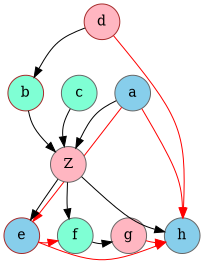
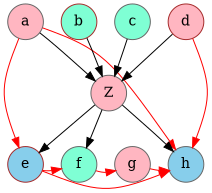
edge "d" -> "b": now "d" -> "Z"
node "a": fillcolor skyblue -> lightpink
edge "f" -> "g": color black -> red
